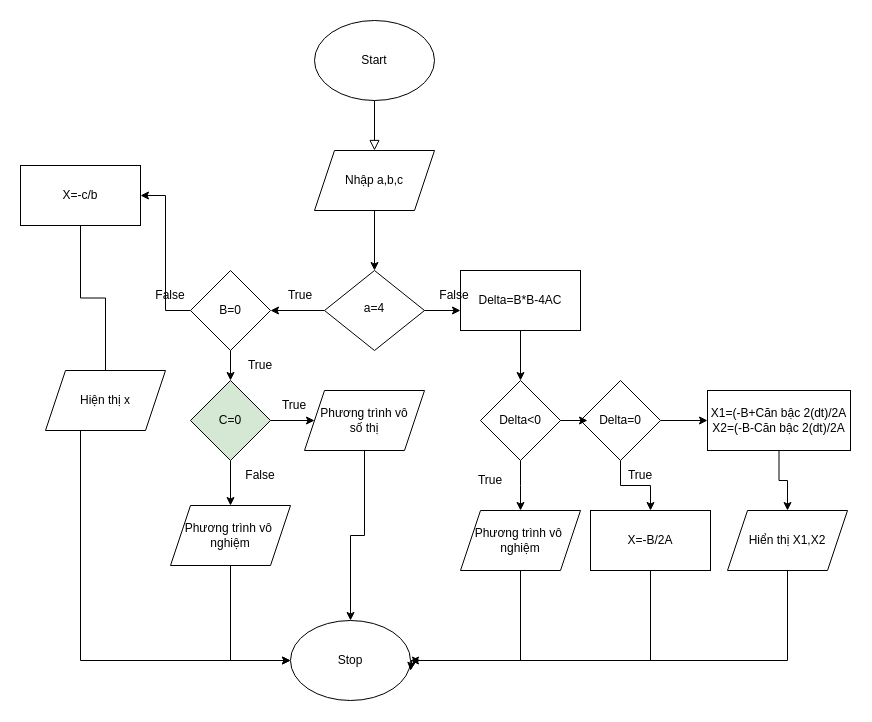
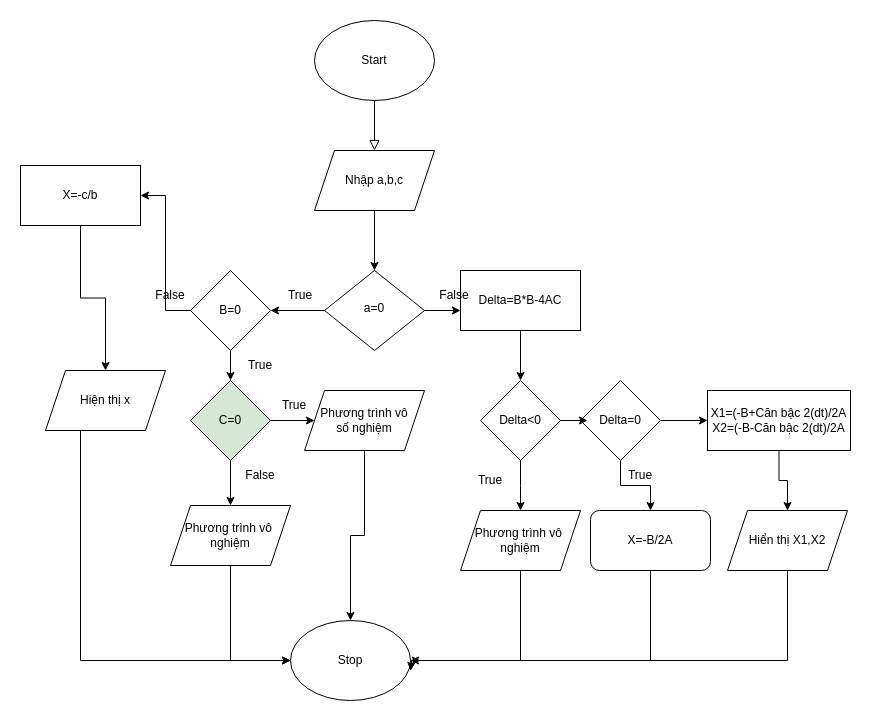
node "a=4": label "a=4" -> "a=0"
edge "X=-c/b" -- "Hiện thị x": arrowhead none -> classic
node "Phương trình vô số thị": label "Phương trình vô số thị" -> "Phương trình vô số nghiệm"
node "X=-B/2A": shape rectangle -> rounded rectangle
